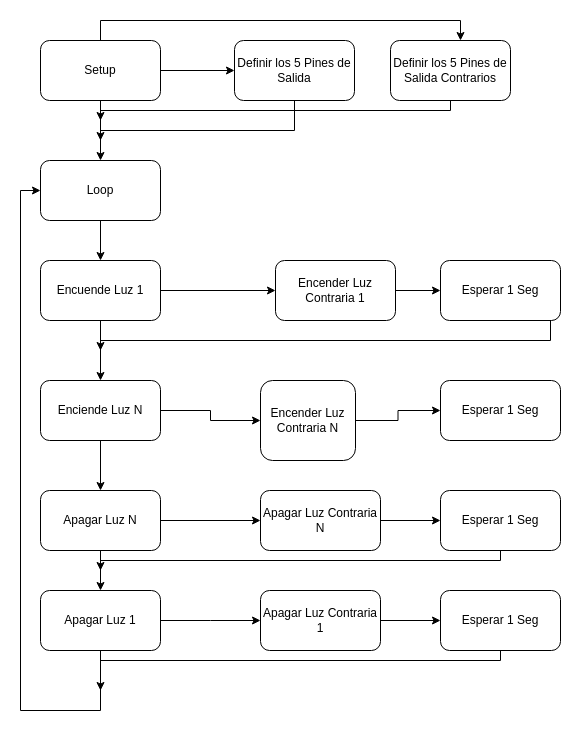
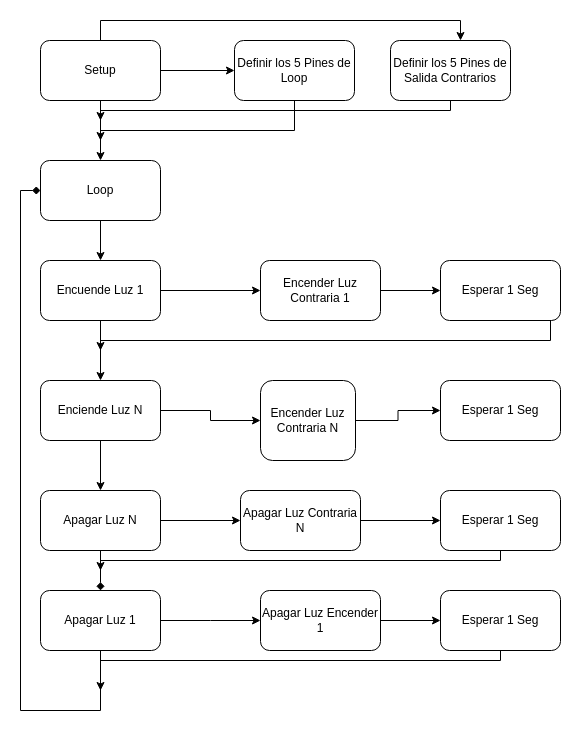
node "Definir los 5 Pines de Salida": label "Definir los 5 Pines de Salida" -> "Definir los 5 Pines de Loop"
edge "Apagar Luz 1" -> "Loop": arrowhead classic -> diamond
node "Encender Luz Contraria 1": moved (336, 291) -> (321, 291)
node "Apagar Luz Contraria N": moved (321, 521) -> (301, 521)
edge "Apagar Luz N" -> "Apagar Luz 1": arrowhead classic -> diamond
node "Apagar Luz Contraria 1": label "Apagar Luz Contraria 1" -> "Apagar Luz Encender 1"
